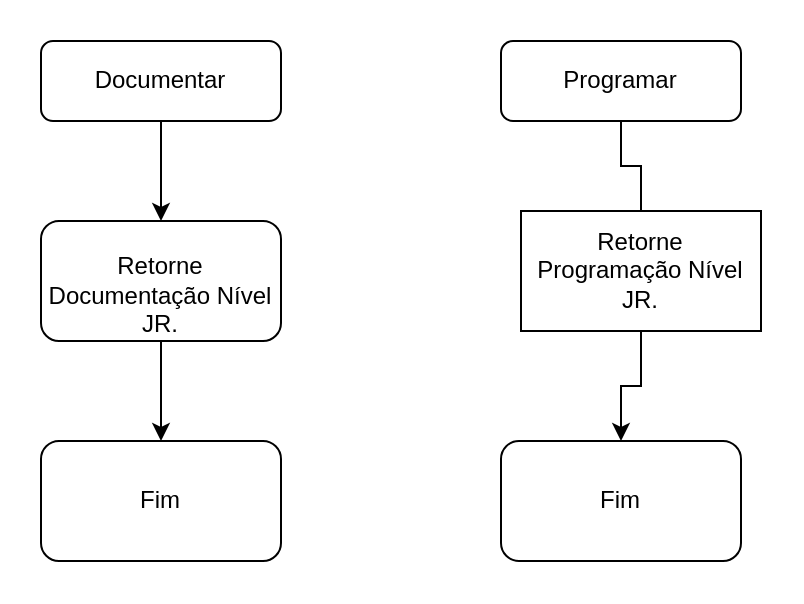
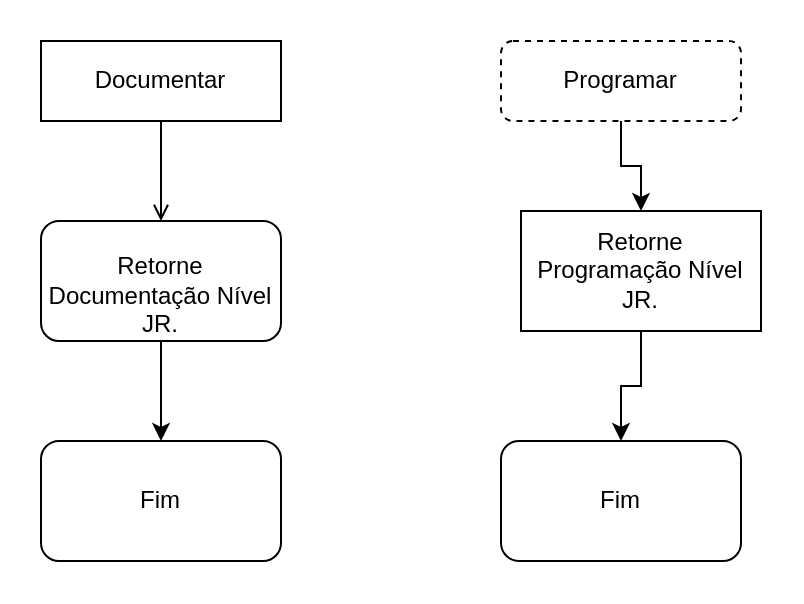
node "Documentar": shape rounded rectangle -> rectangle
node "Programar": style solid -> dashed
edge "Programar" -- "Retorne Programação Nível JR.": arrowhead none -> classic
edge "Documentar" -> "Retorne Documentação Nível JR.": arrowhead classic -> open
